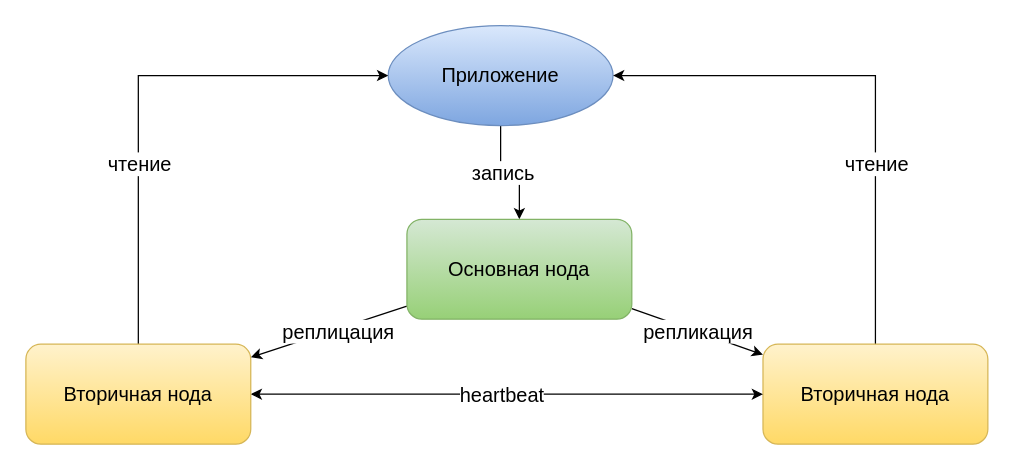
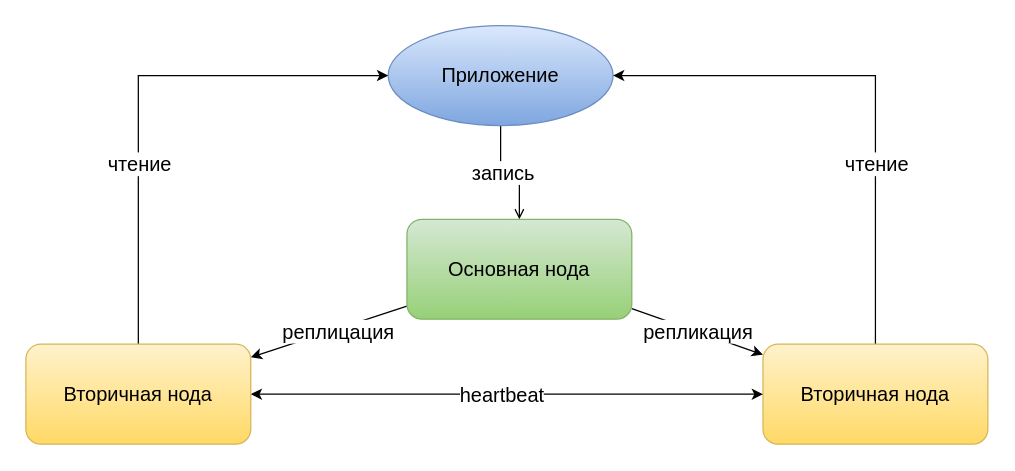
edge "Приложение" -> "Основная нода": arrowhead classic -> open
